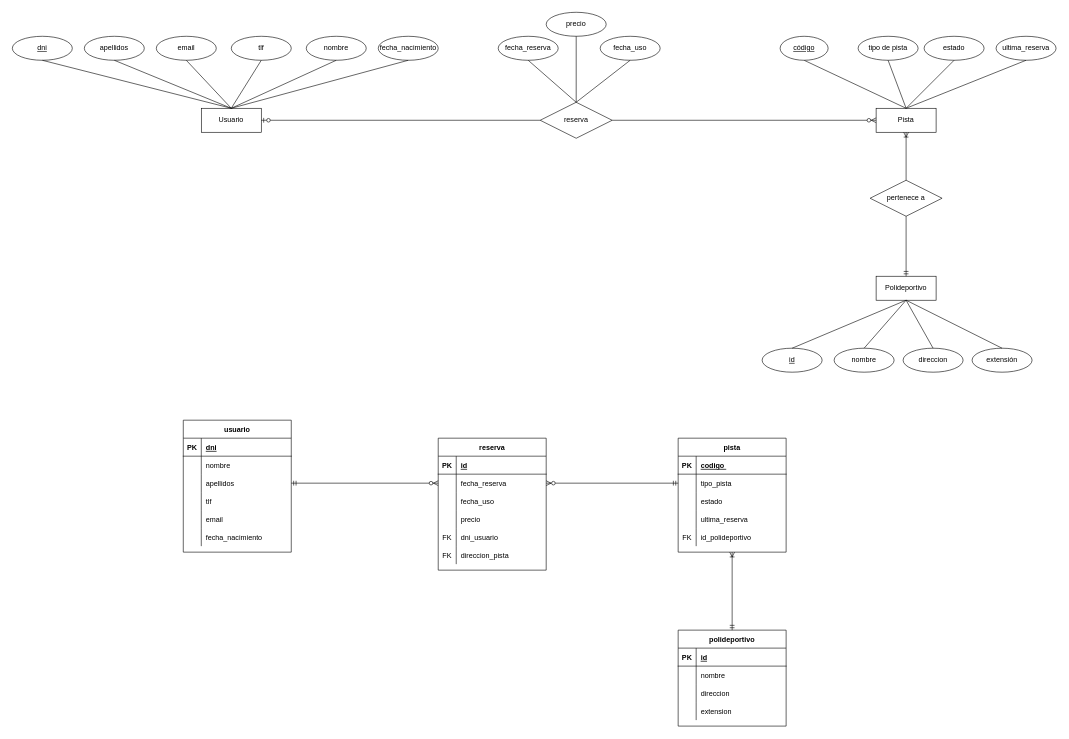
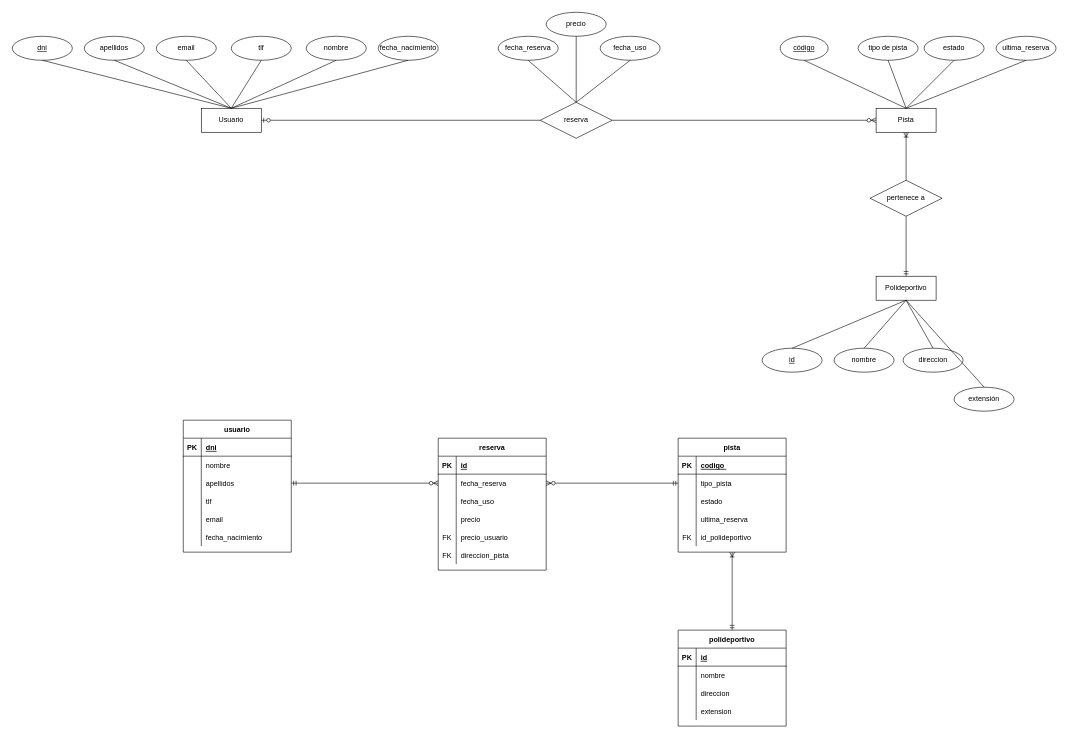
node "extensión": moved (1002, 360) -> (984, 399)
node "dni_usuario": label "dni_usuario" -> "precio_usuario"
